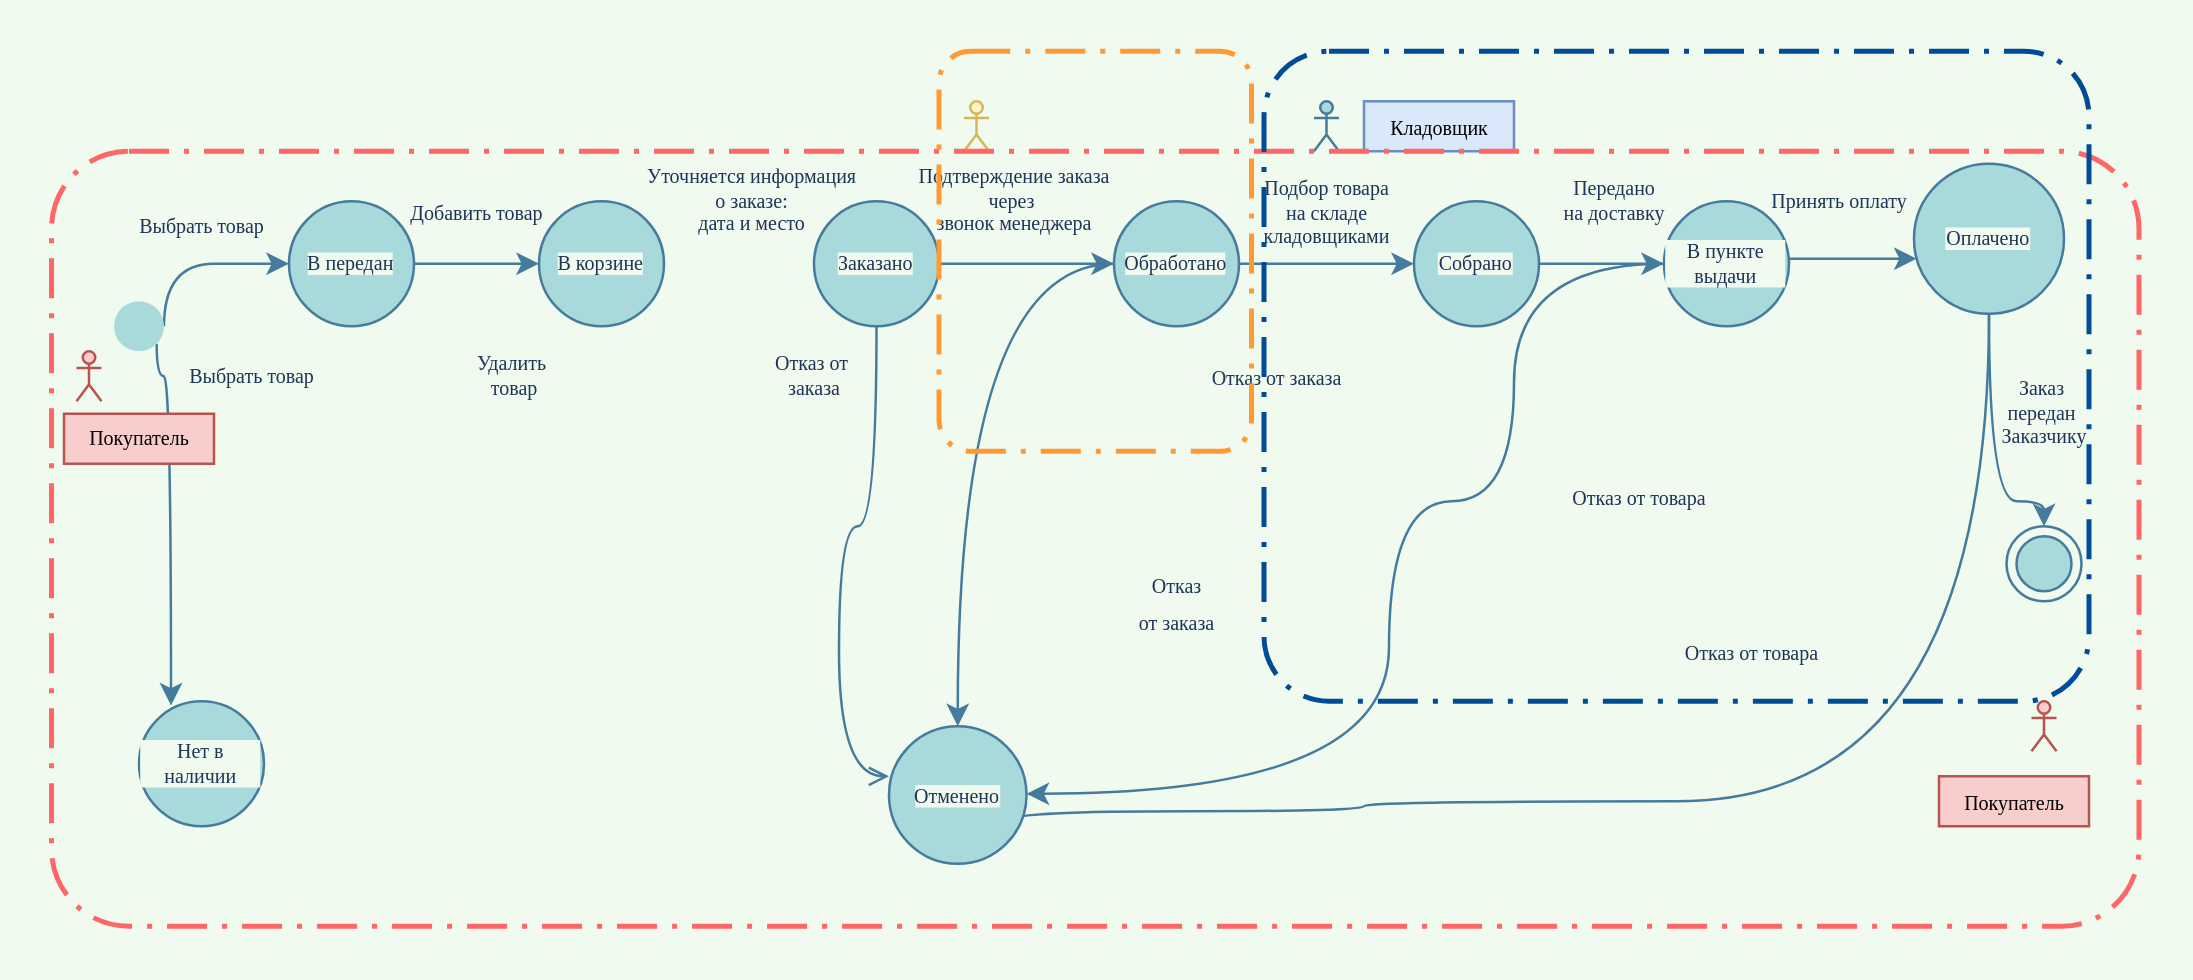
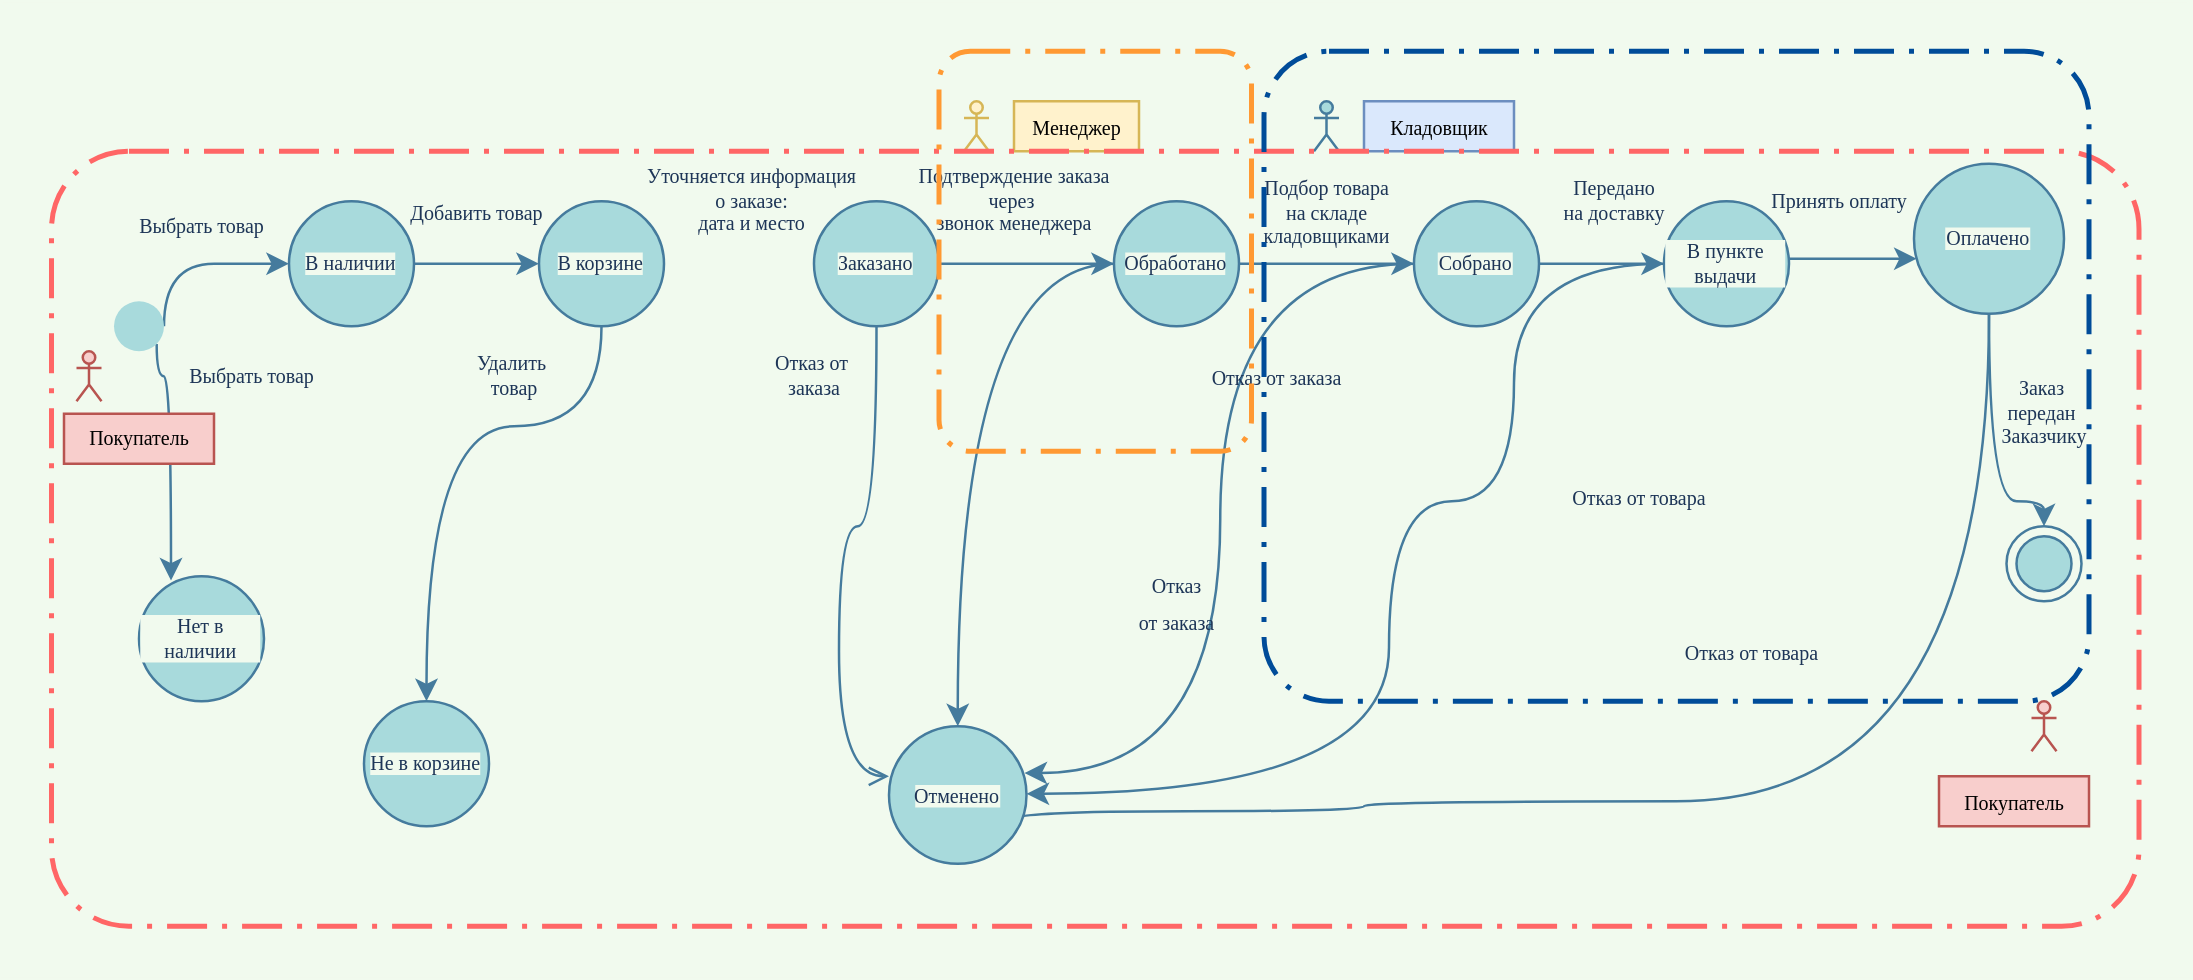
node "Менеджер": added
node "В передан": label "В передан" -> "В наличии"
edge "В корзине" -> "Не в корзине": added
edge "Собрано" -> "Отменено": added
node "Нет в наличии": moved (201, 764) -> (201, 639)
node "Не в корзине": added
